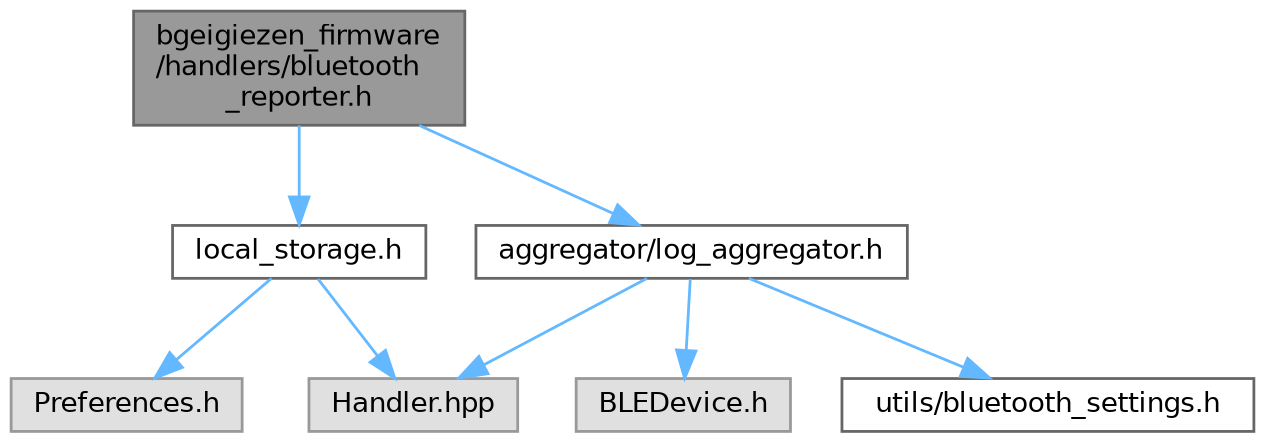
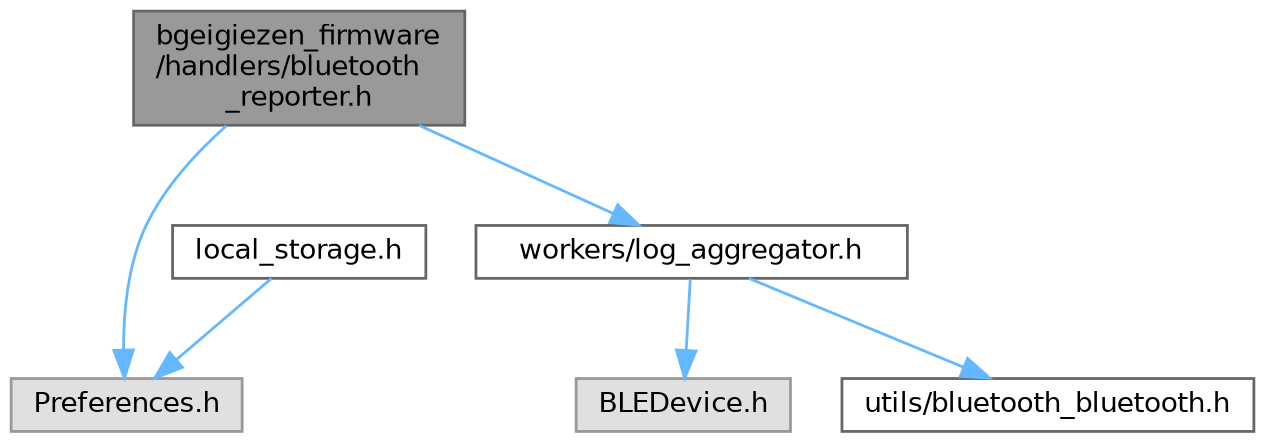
edge "bgeigiezen_firmware /handlers/bluetooth _reporter.h" -> "local_storage.h": now "bgeigiezen_firmware /handlers/bluetooth _reporter.h" -> "Preferences.h"
node "aggregator/log_aggregator.h": label "aggregator/log_aggregator.h" -> "workers/log_aggregator.h"
node "Handler.hpp": removed
node "utils/bluetooth_settings.h": label "utils/bluetooth_settings.h" -> "utils/bluetooth_bluetooth.h"
